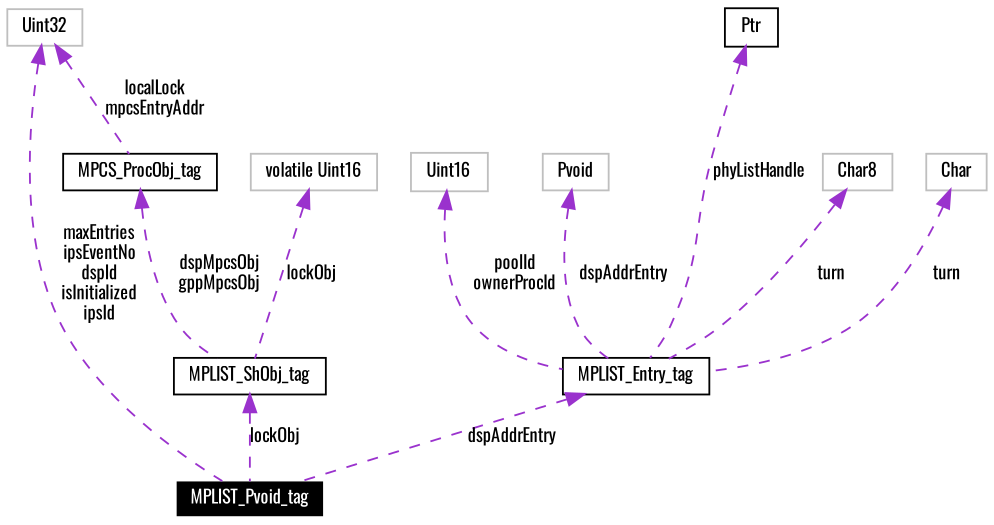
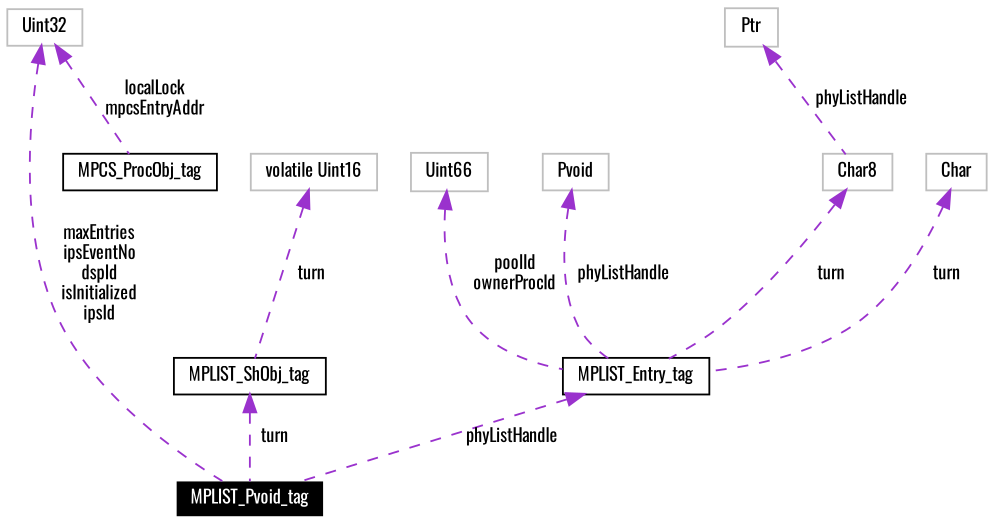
node "Ptr": color black -> grey75
node "Uint16": label "Uint16" -> "Uint66"
edge "MPLIST_Entry_tag" -> "Ptr": now "Char8" -> "Ptr"
edge "MPLIST_ShObj_tag" -> "volatile Uint16": label "lockObj" -> "turn"
edge "MPLIST_Entry_tag" -> "Pvoid": label "dspAddrEntry" -> "phyListHandle"
edge "MPLIST_ShObj_tag" -> "MPCS_ProcObj_tag": removed, label "dspMpcsObj gppMpcsObj"
edge "MPLIST_Pvoid_tag" -> "MPLIST_ShObj_tag": label "lockObj" -> "turn"
edge "MPLIST_Pvoid_tag" -> "MPLIST_Entry_tag": label "dspAddrEntry" -> "phyListHandle"
